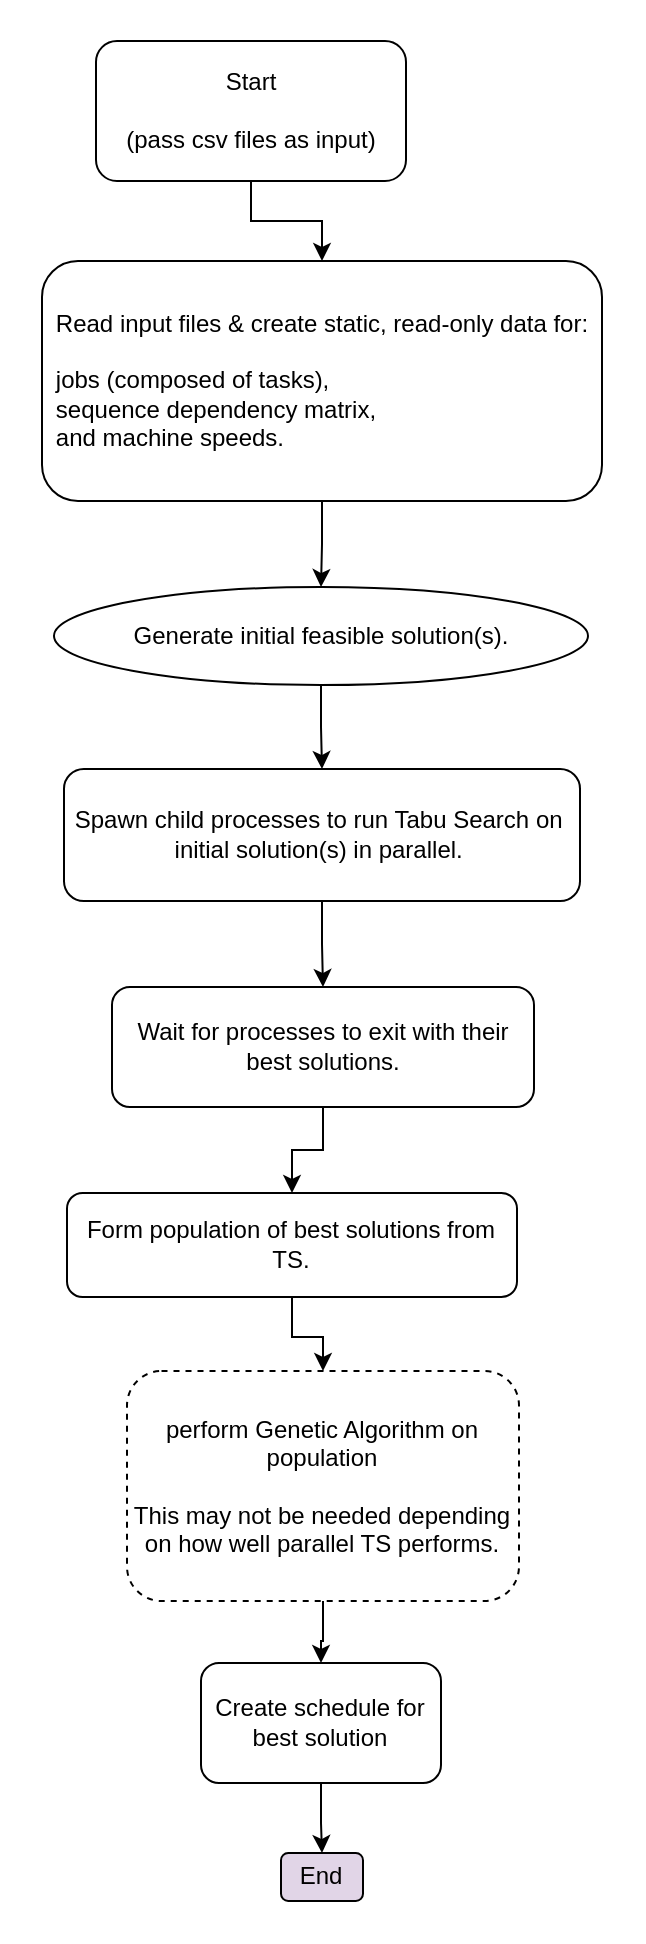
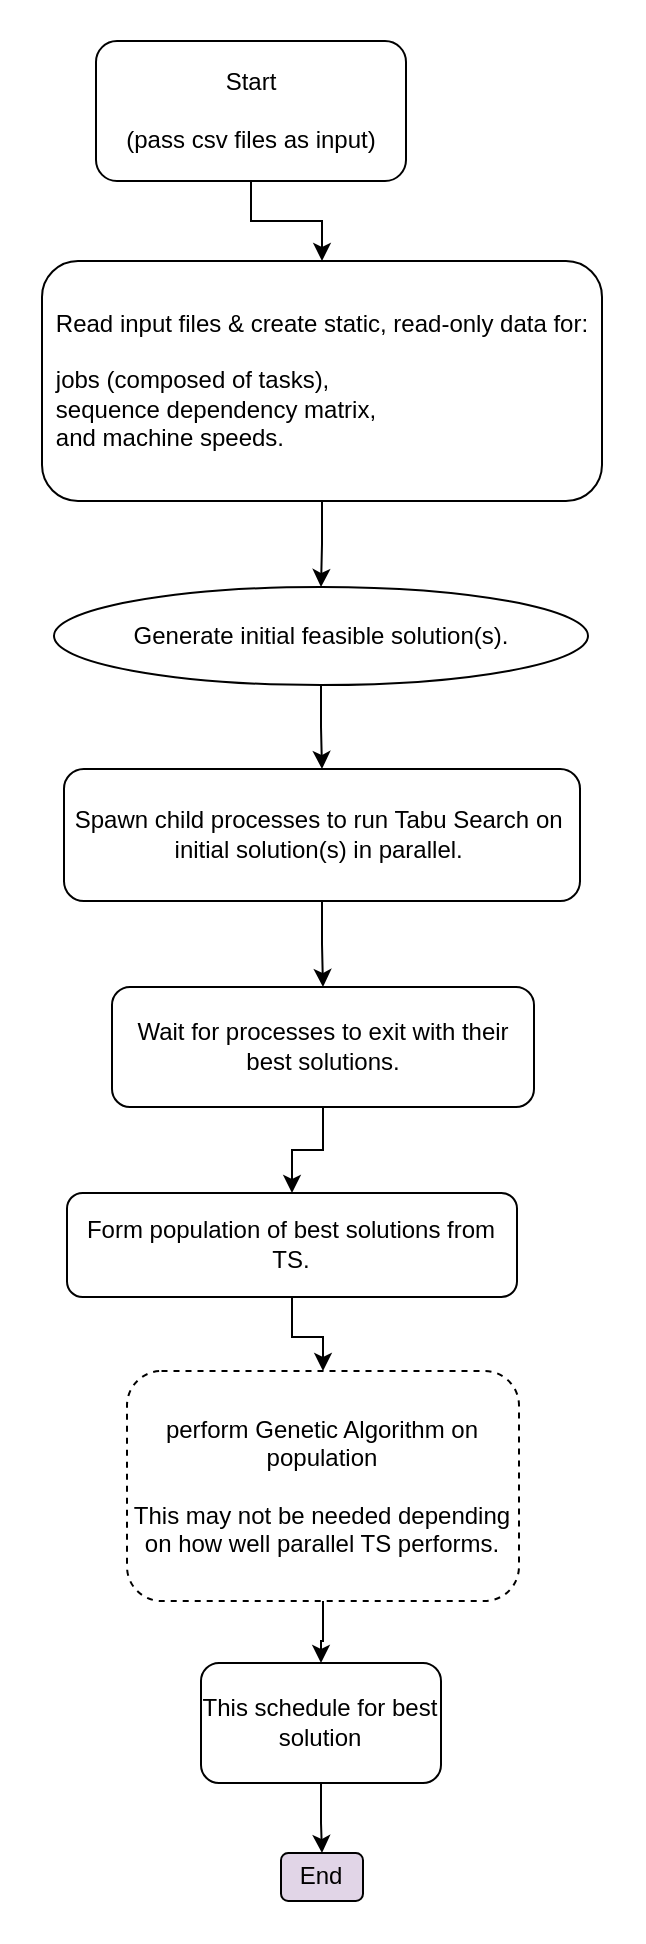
node "Create schedule for best solution": label "Create schedule for best solution" -> "This schedule for best solution"
